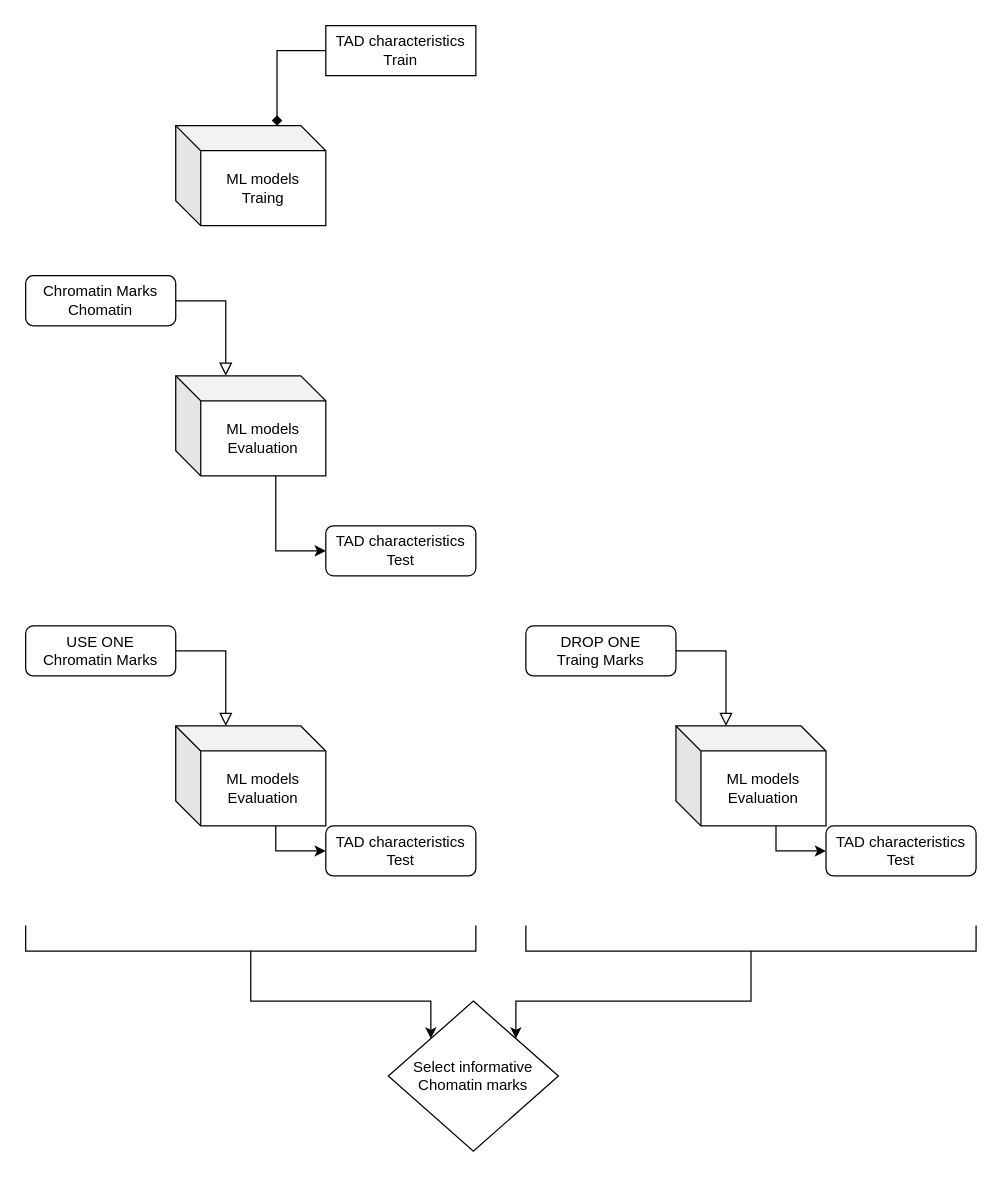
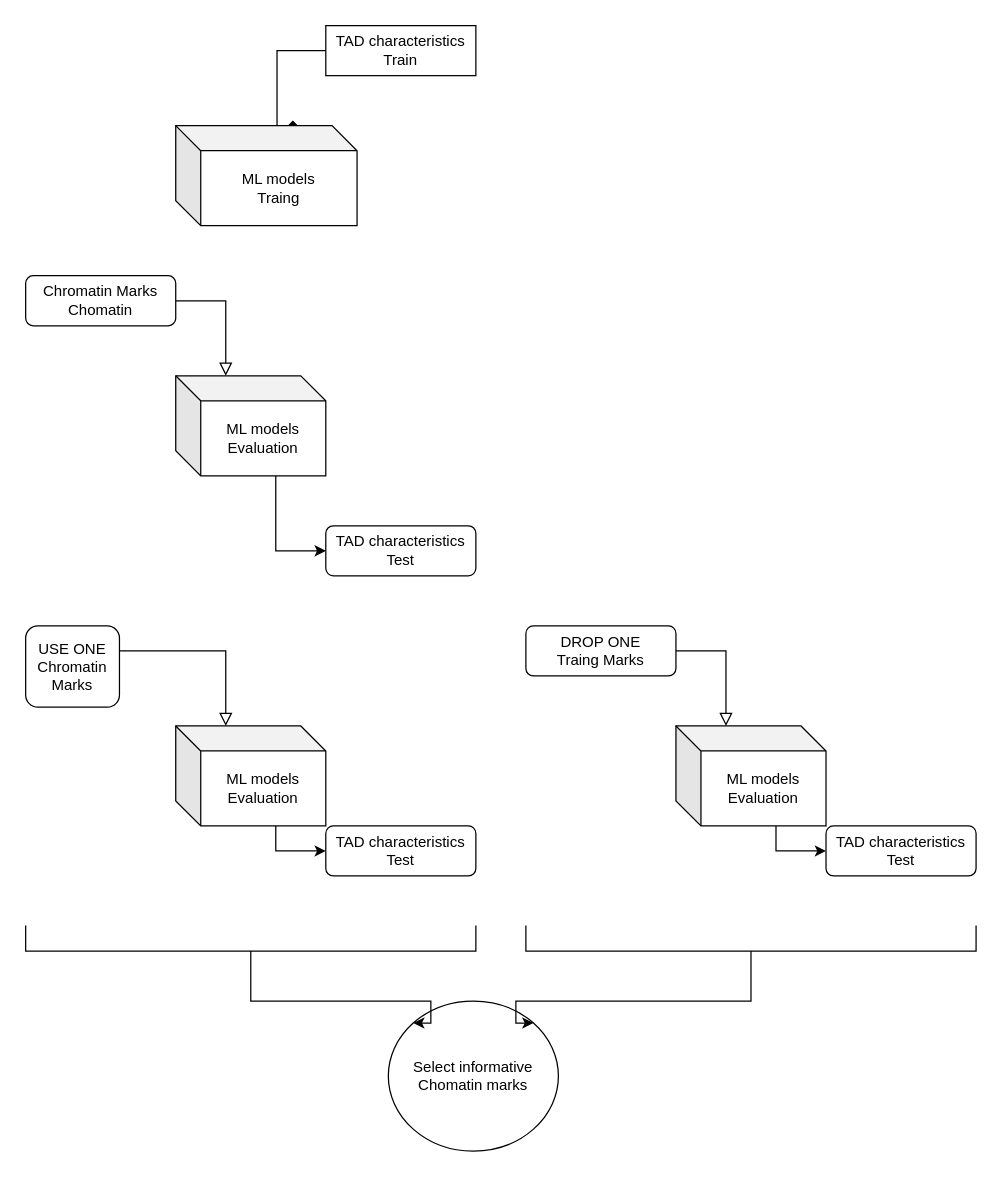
node "ML models Traing": size 150x100 -> 181x100
node "USE ONE Chromatin Marks": size 150x50 -> 94x81
node "Select informative Chomatin marks": shape diamond -> ellipse
